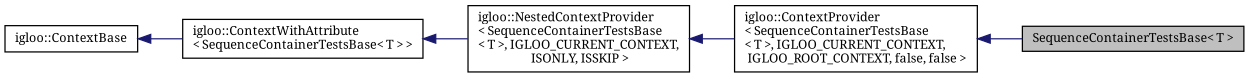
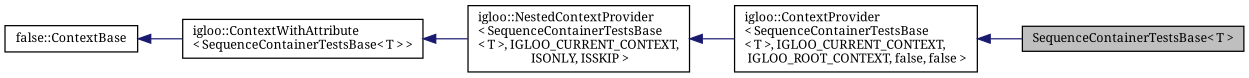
node "igloo::ContextBase": label "igloo::ContextBase" -> "false::ContextBase"
